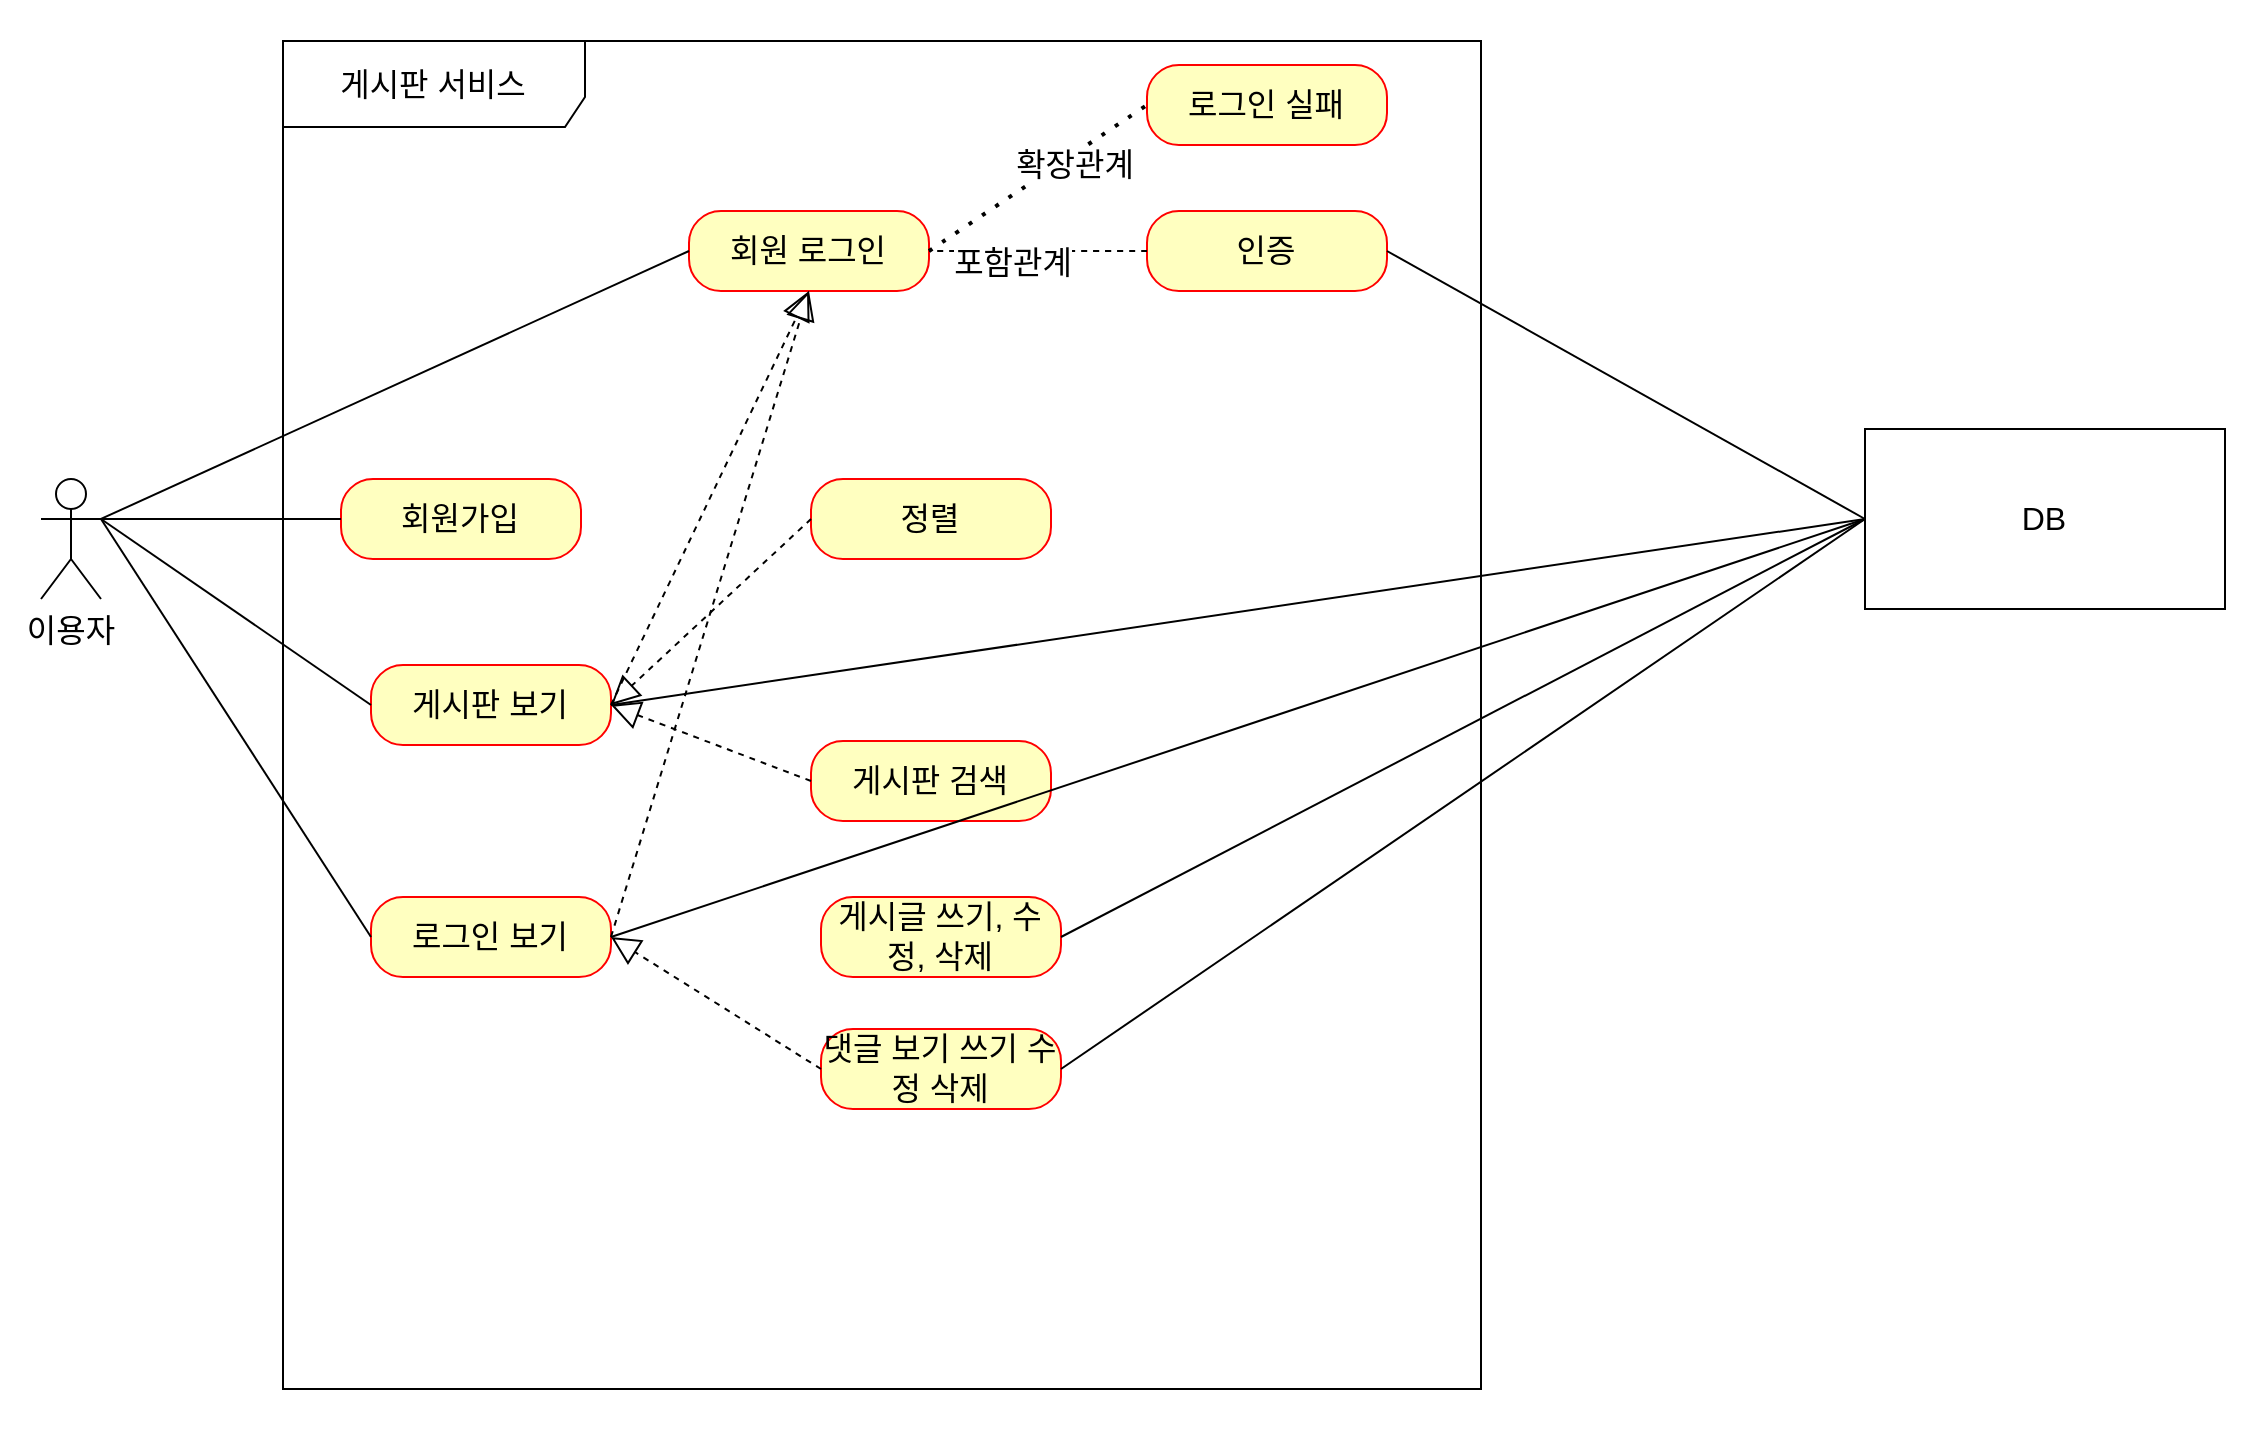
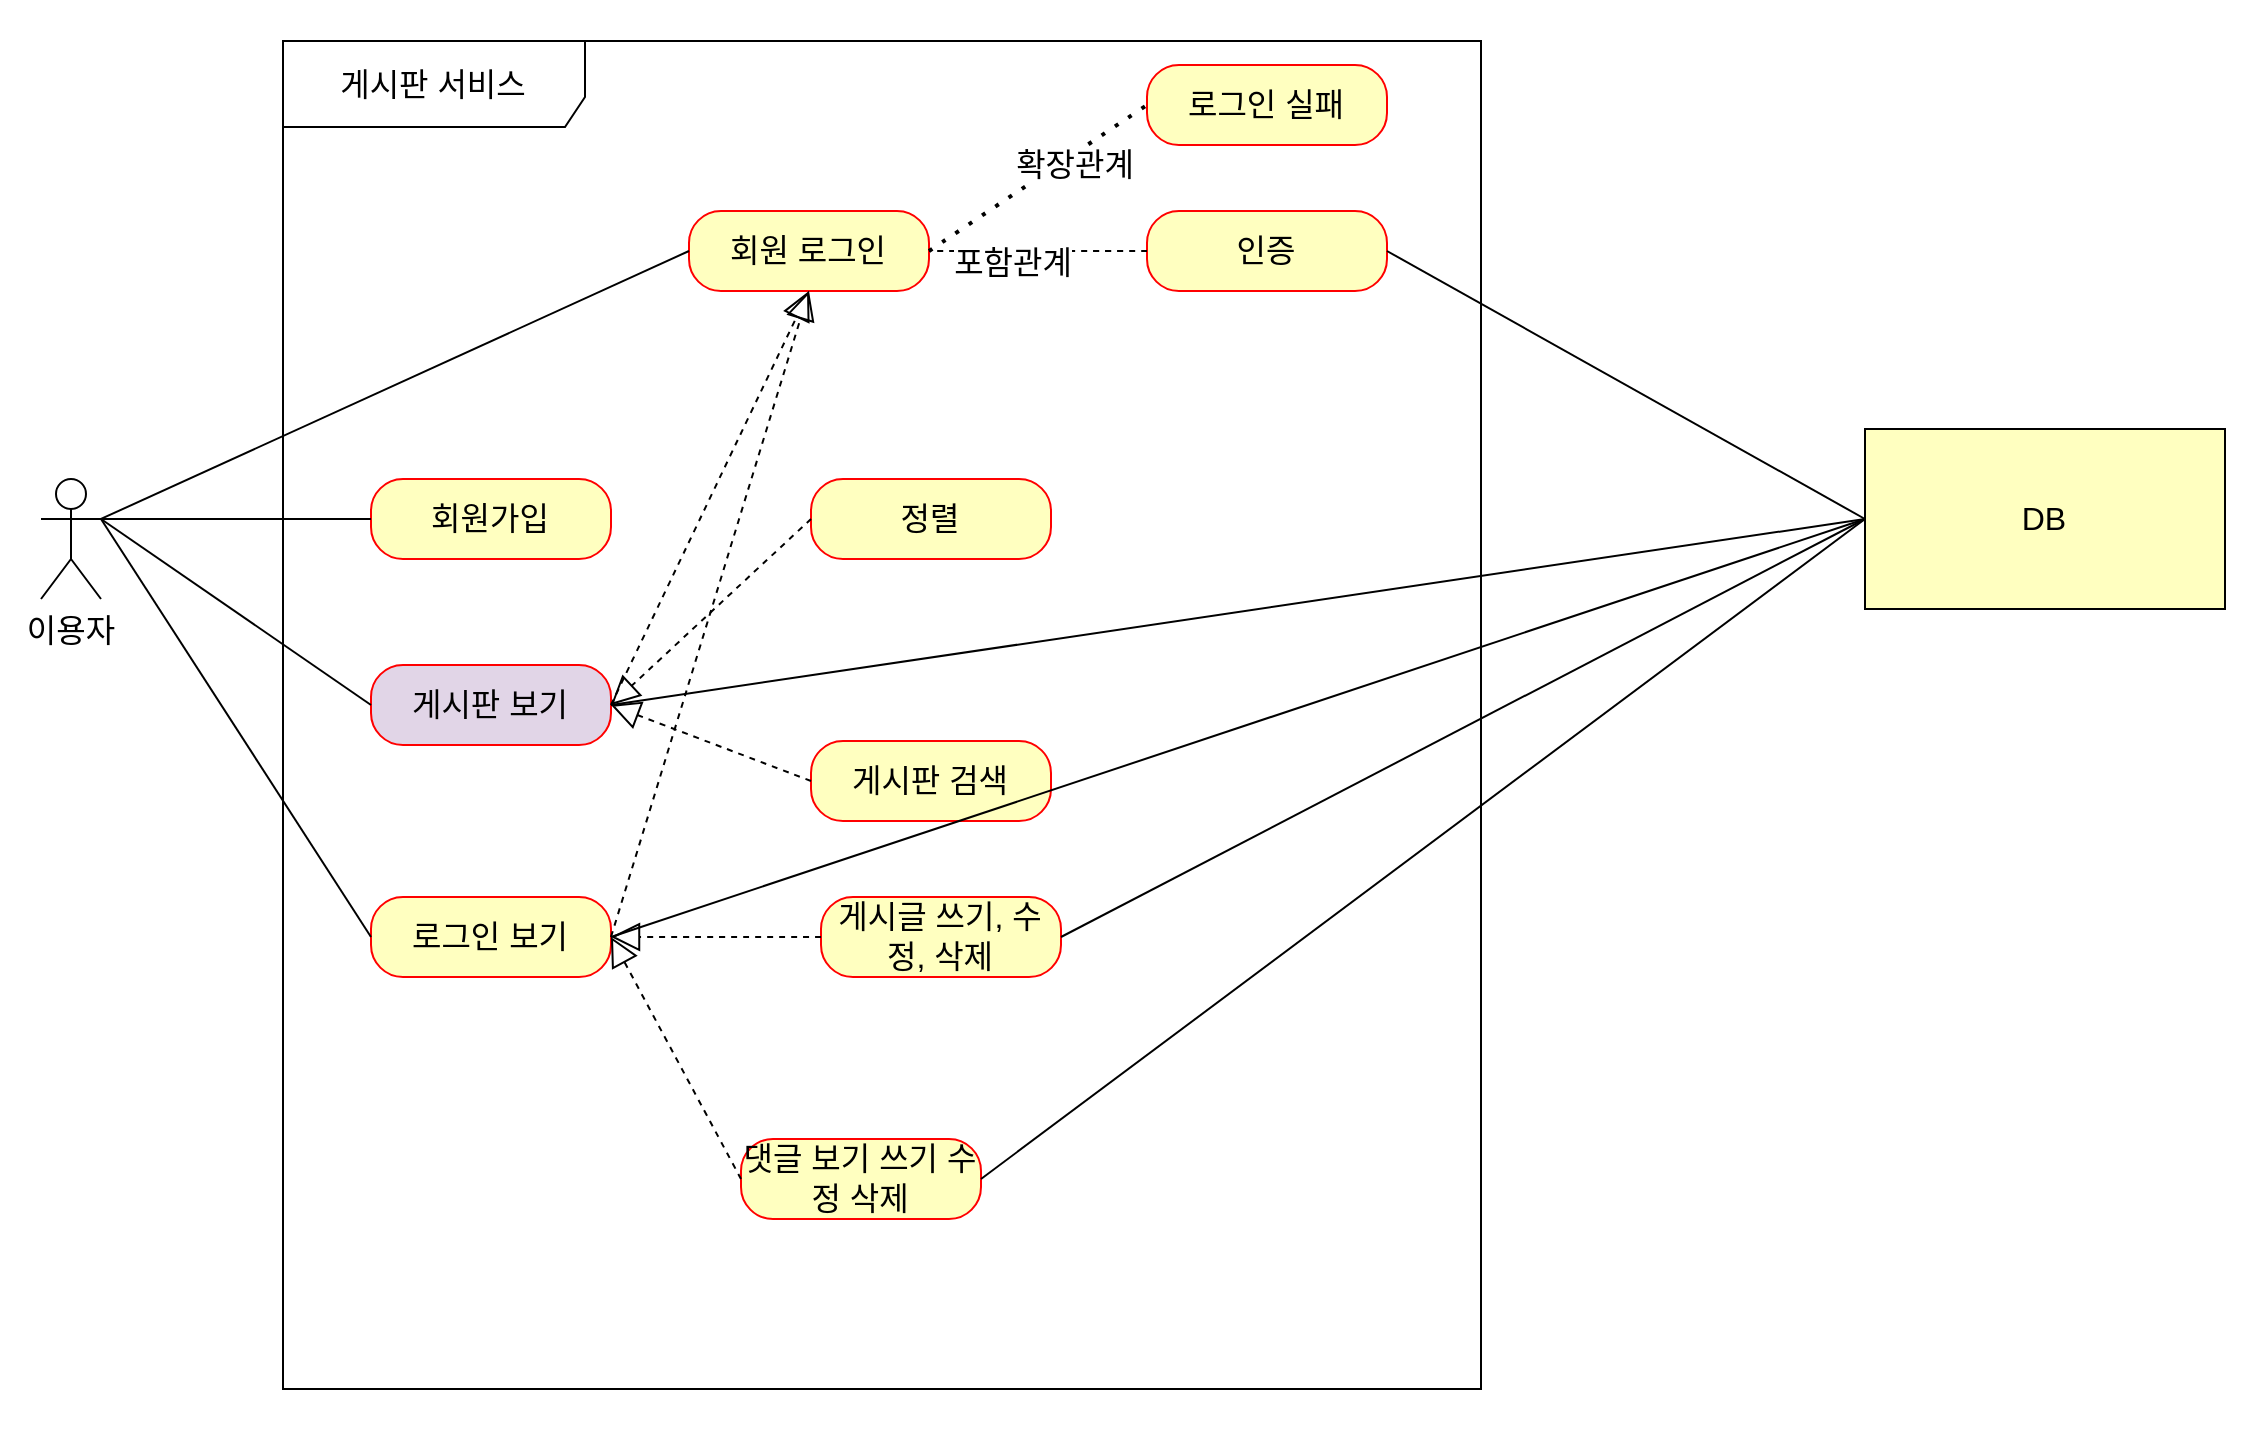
node "회원가입": moved (461, 519) -> (491, 519)
node "DB": fillcolor #ffffff -> #ffffc0
node "게시판 보기": fillcolor #ffffc0 -> #e1d5e7
edge "게시글 쓰기, 수정, 삭제" -> "로그인 보기": added
node "댓글 보기 쓰기 수정 삭제": moved (941, 1069) -> (861, 1179)
